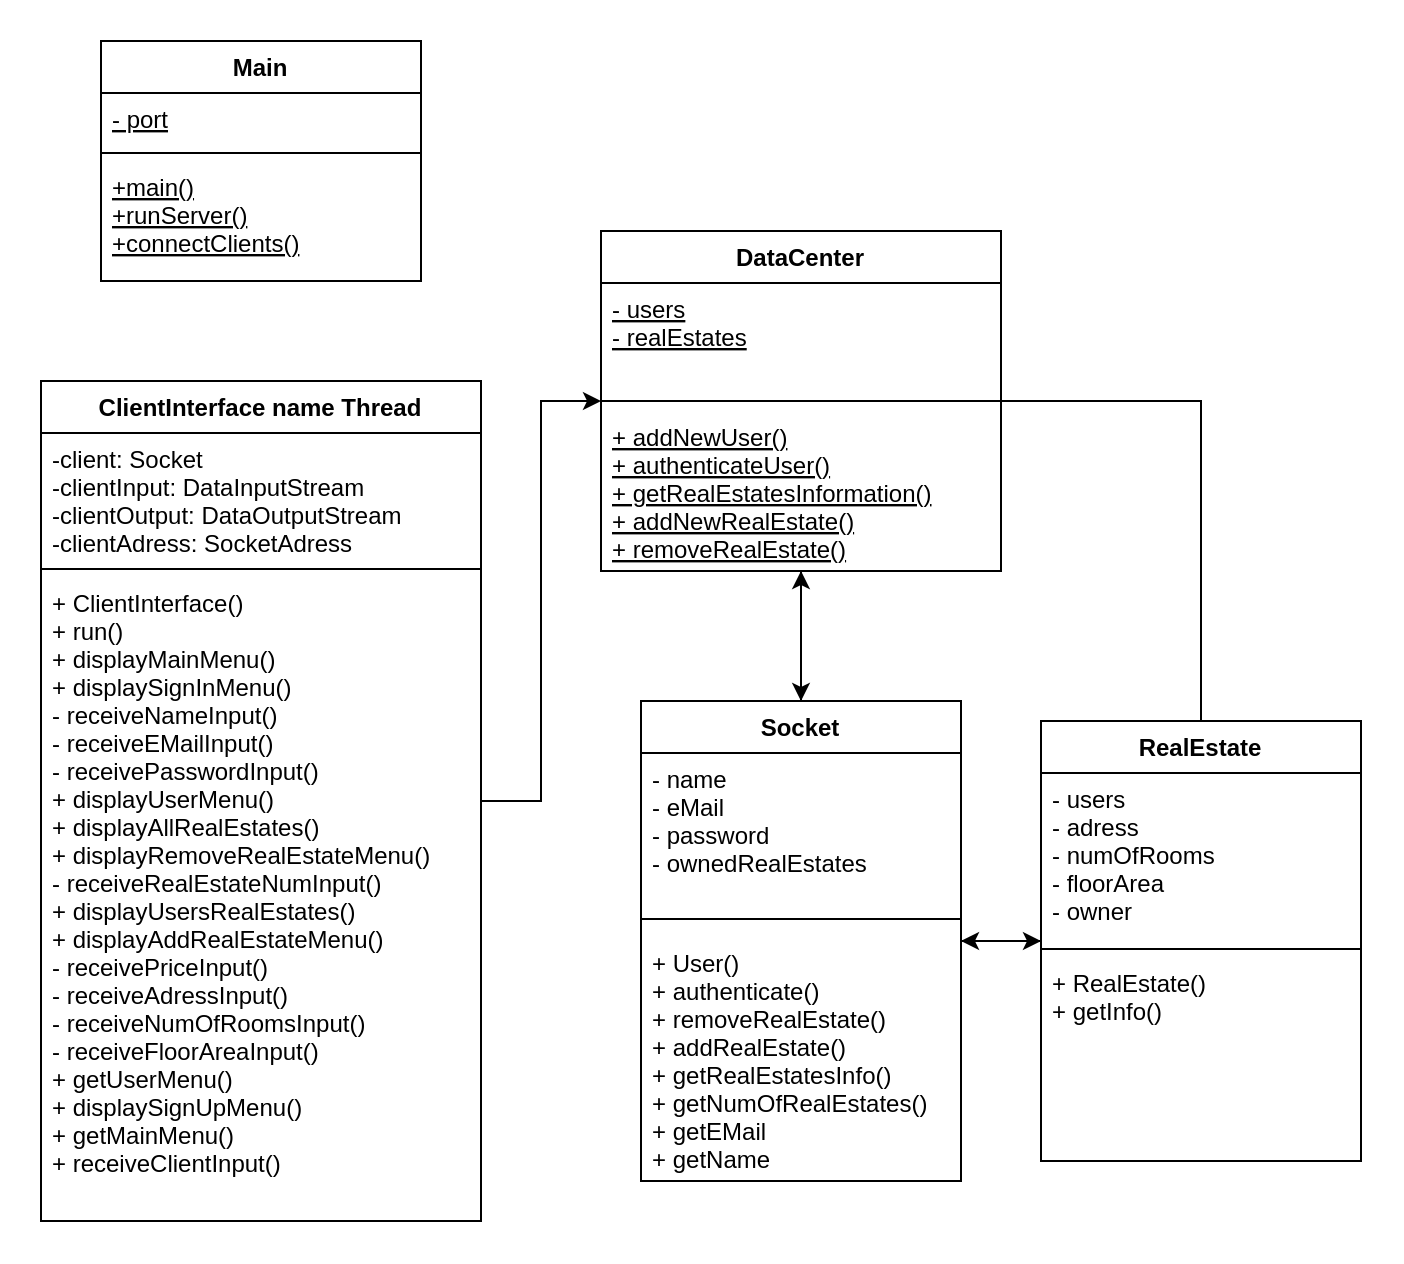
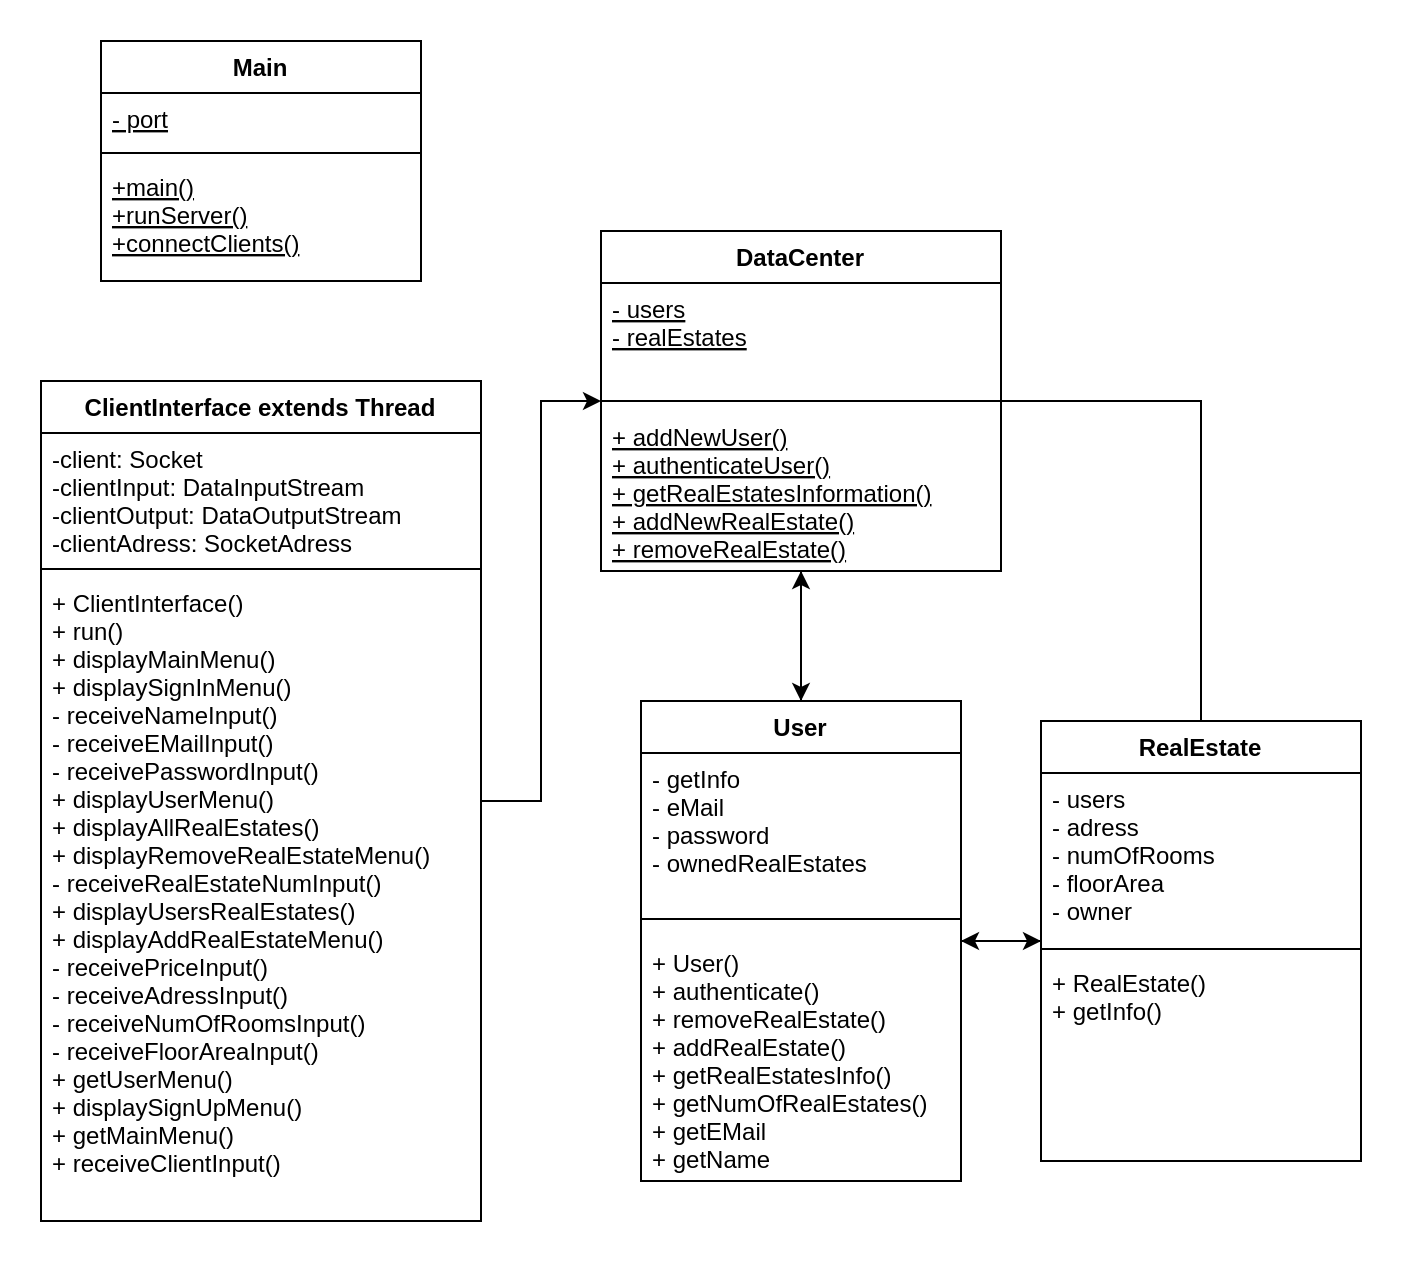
node "ClientInterface name Thread": label "ClientInterface name Thread" -> "ClientInterface extends Thread"
node "Socket": label "Socket" -> "User"
node "- name - eMail - password - ownedRealEstates": label "- name - eMail - password - ownedRealEstates" -> "- getInfo - eMail - password - ownedRealEstates"
